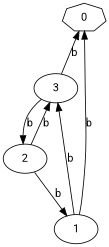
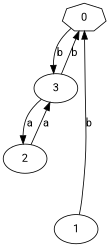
edge "3" -> "2": label "b " -> "a "
edge "2" -> "3": label "b " -> "a "
edge "1" -> "3": now "0" -> "3"
edge "2" -> "1": removed, label "b"
